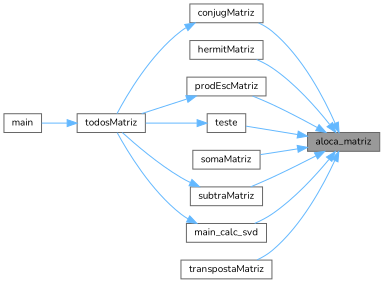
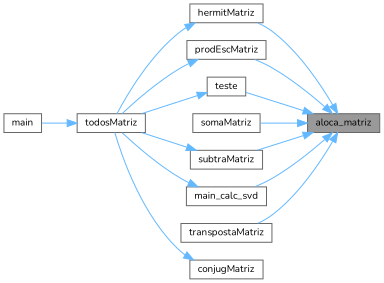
edge "todosMatriz" -> "hermitMatriz": added
edge "conjugMatriz" -> "aloca_matriz": removed
